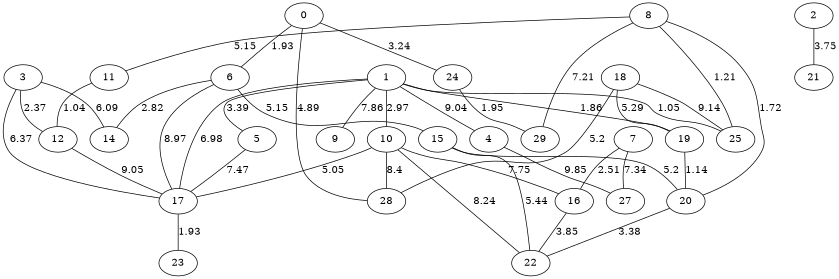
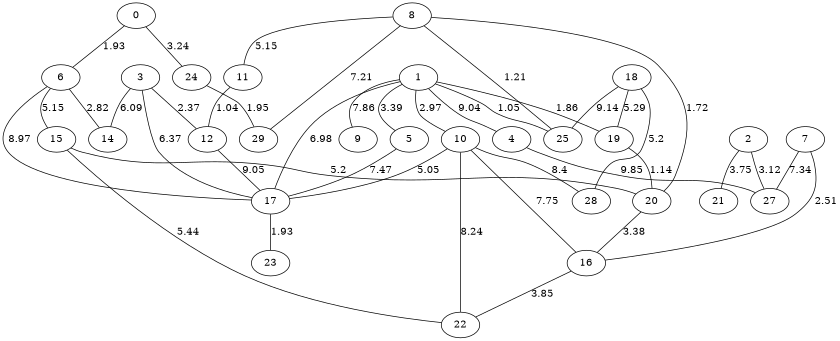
edge "0" -- "28": removed, label "4.89"
edge "2" -- "27": added, label "3.12"
edge "20" -- "22": now "20" -- "16"
